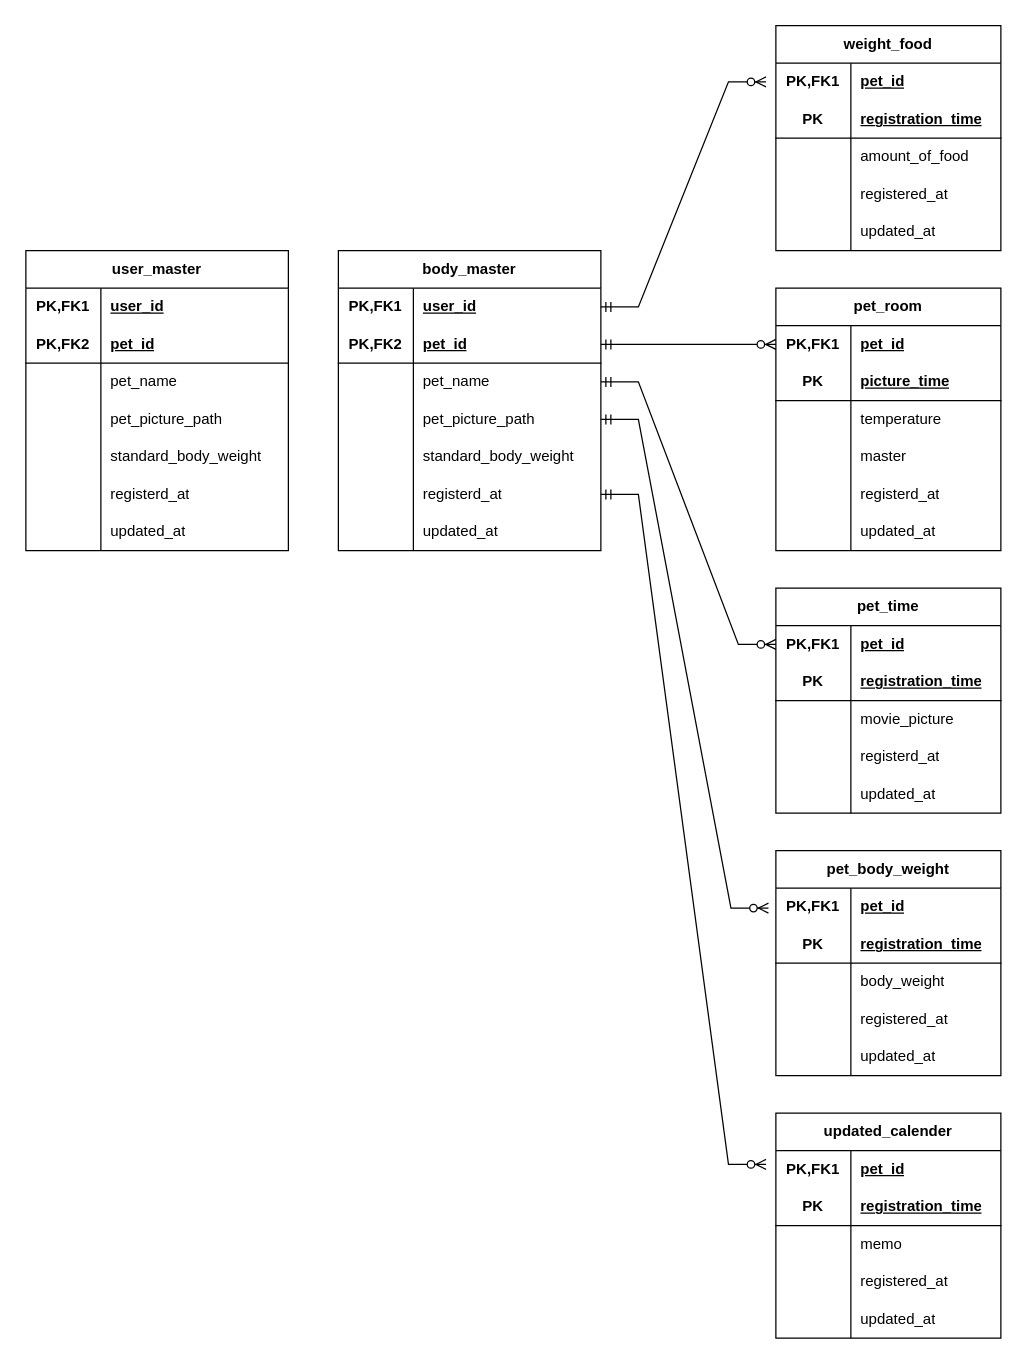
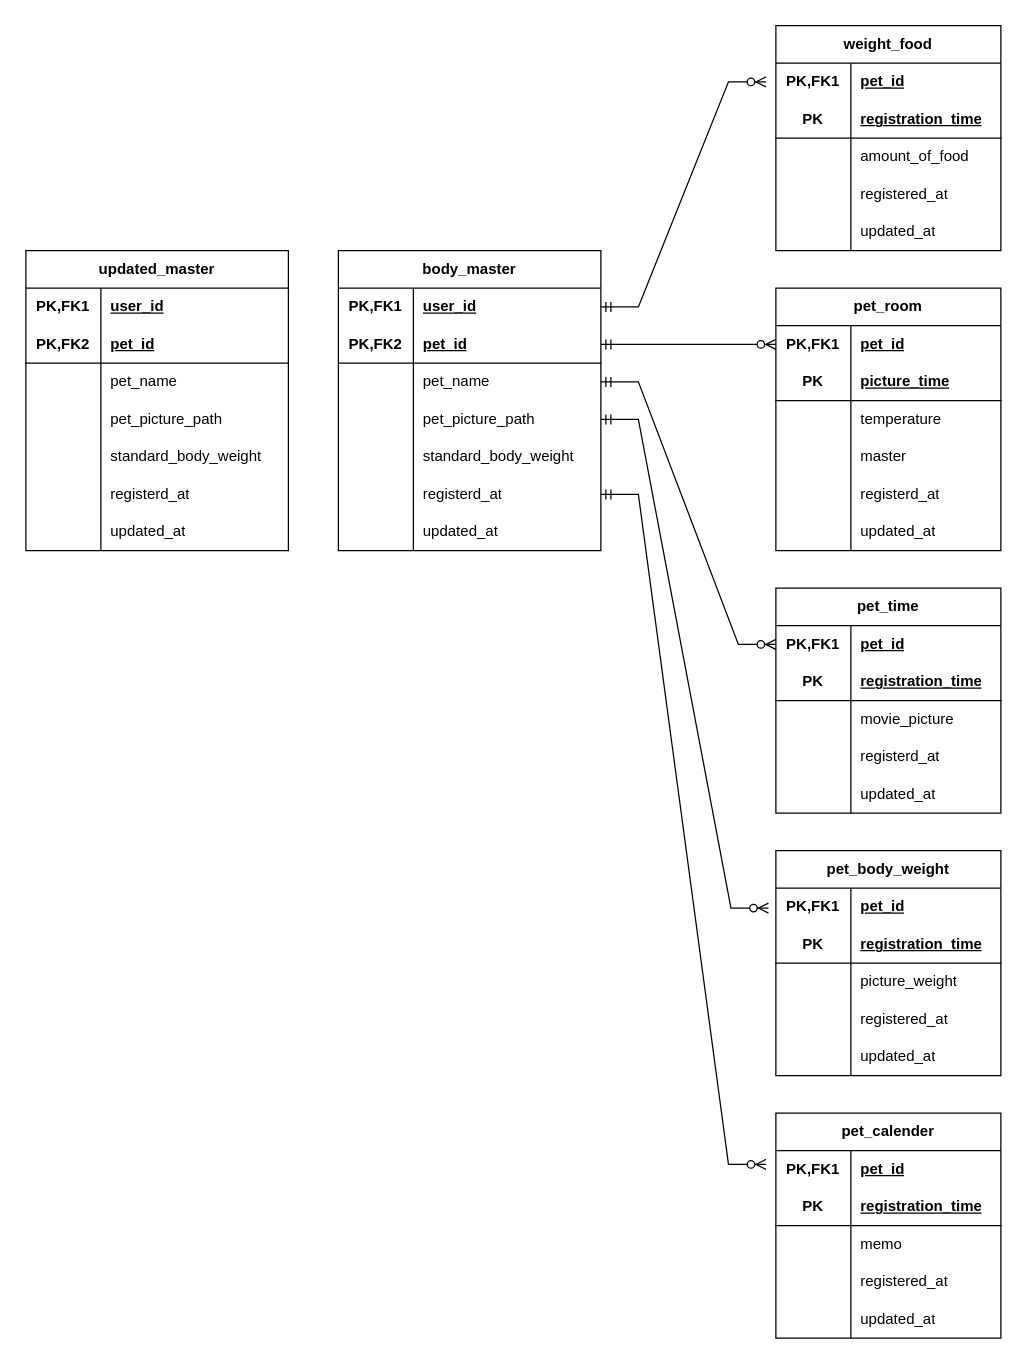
node "user_master": label "user_master" -> "updated_master"
node "body_weight": label "body_weight" -> "picture_weight"
node "updated_calender": label "updated_calender" -> "pet_calender"
